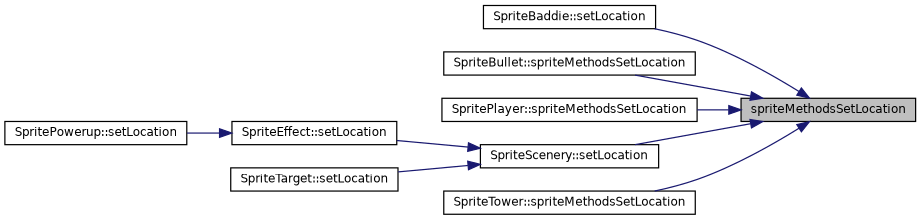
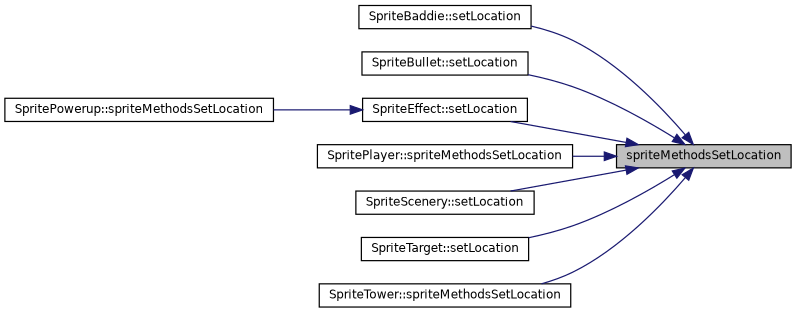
node "SpriteBullet::spriteMethodsSetLocation": label "SpriteBullet::spriteMethodsSetLocation" -> "SpriteBullet::setLocation"
node "SpritePowerup::setLocation": label "SpritePowerup::setLocation" -> "SpritePowerup::spriteMethodsSetLocation"
edge "SpriteEffect::setLocation" -> "SpriteScenery::setLocation": now "SpriteEffect::setLocation" -> "spriteMethodsSetLocation"
edge "SpriteTarget::setLocation" -> "SpriteScenery::setLocation": now "SpriteTarget::setLocation" -> "spriteMethodsSetLocation"
